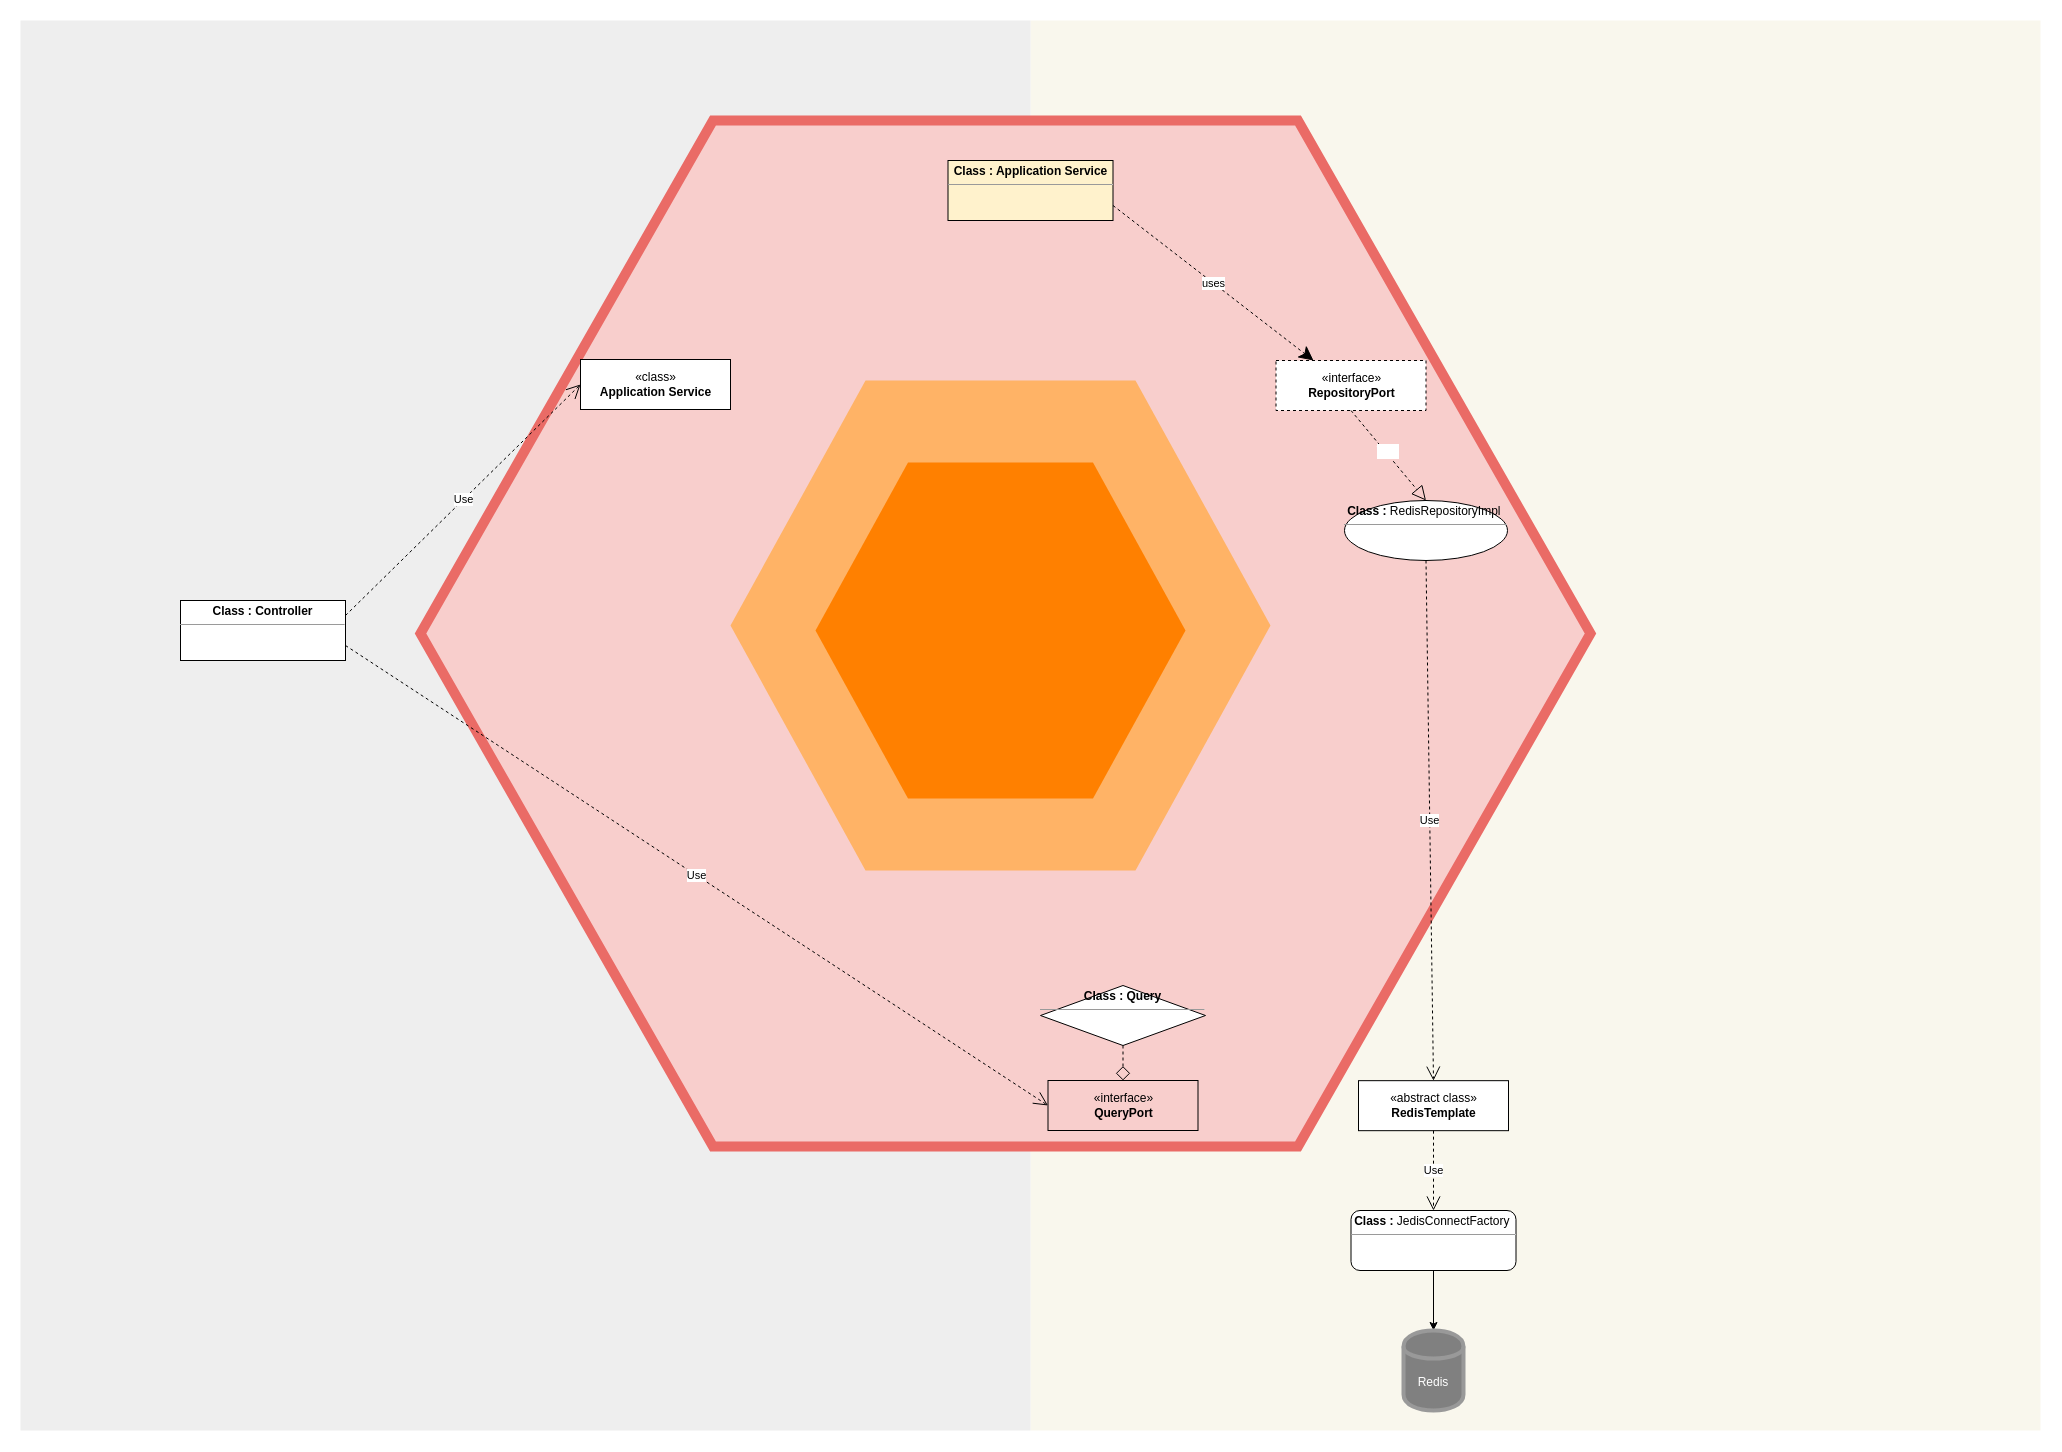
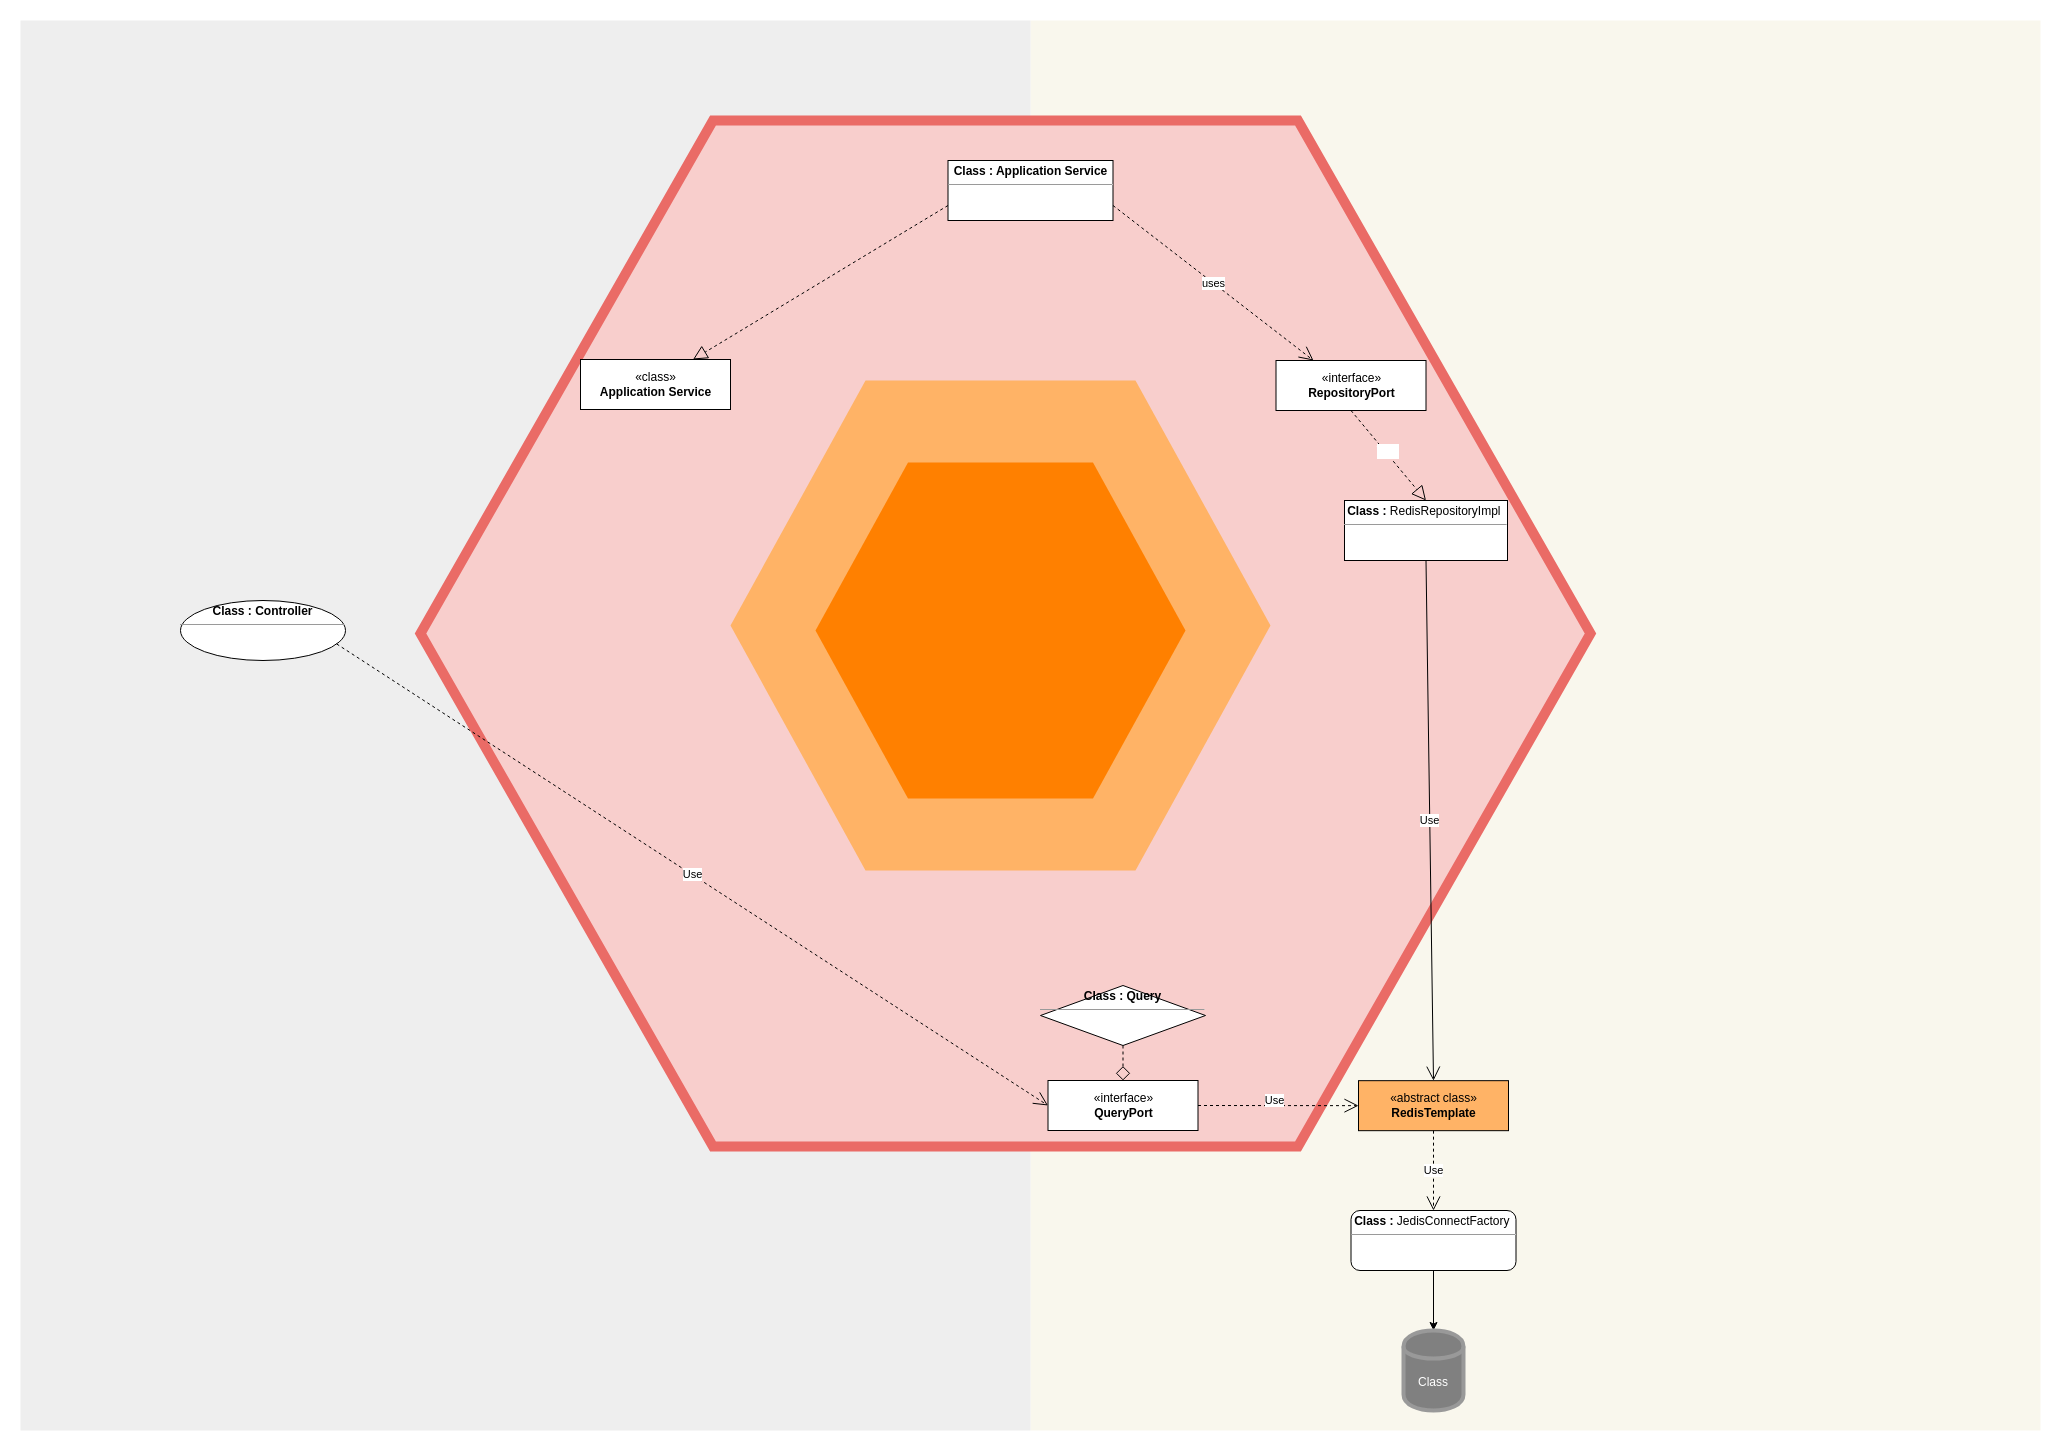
node "Class : Application Service": fillcolor #fff2cc -> #ffffff
edge "Class : Application Service" -> "«class» Application Service": added
edge "Class : Application Service" -> "«interface» RepositoryPort": arrowhead classic -> open
node "«interface» RepositoryPort": style dashed -> solid
edge "Class : Controller" -> "«class» Application Service": removed, label "Use"
node "Class : RedisRepositoryImpl": shape ellipse -> rectangle
node "Class : Controller": shape rectangle -> ellipse
edge "Class : RedisRepositoryImpl" -> "«abstract class» RedisTemplate": style dashed -> solid
node "«interface» QueryPort": fillcolor #f8cecc -> #ffffff
edge "«interface» QueryPort" -> "«abstract class» RedisTemplate": added, label "Use"
node "«abstract class» RedisTemplate": fillcolor #ffffff -> #ffb366
node "Redis": label "Redis" -> "Class"
